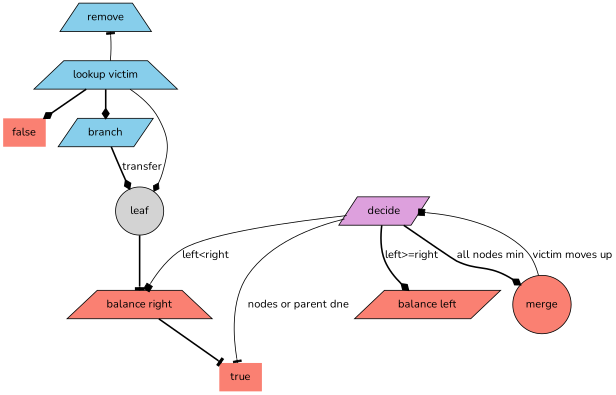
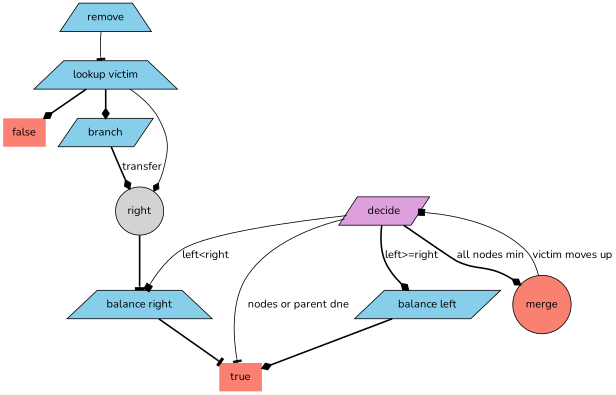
edge "lookup victim" -> "remove": reversed
node "leaf": label "leaf" -> "right"
node "balance right": fillcolor salmon -> skyblue
node "balance left": fillcolor salmon -> skyblue
edge "balance left" -> "true": added
